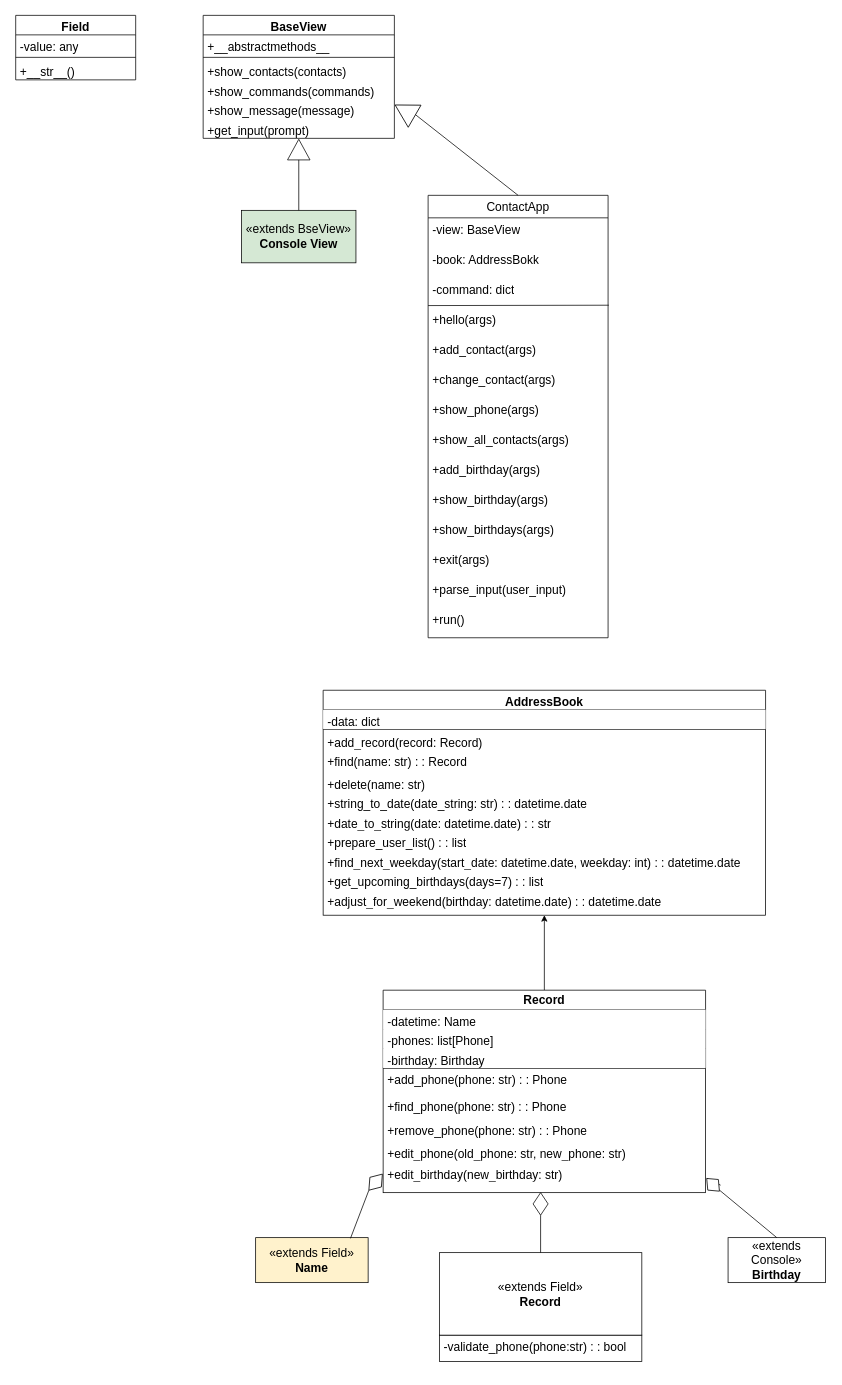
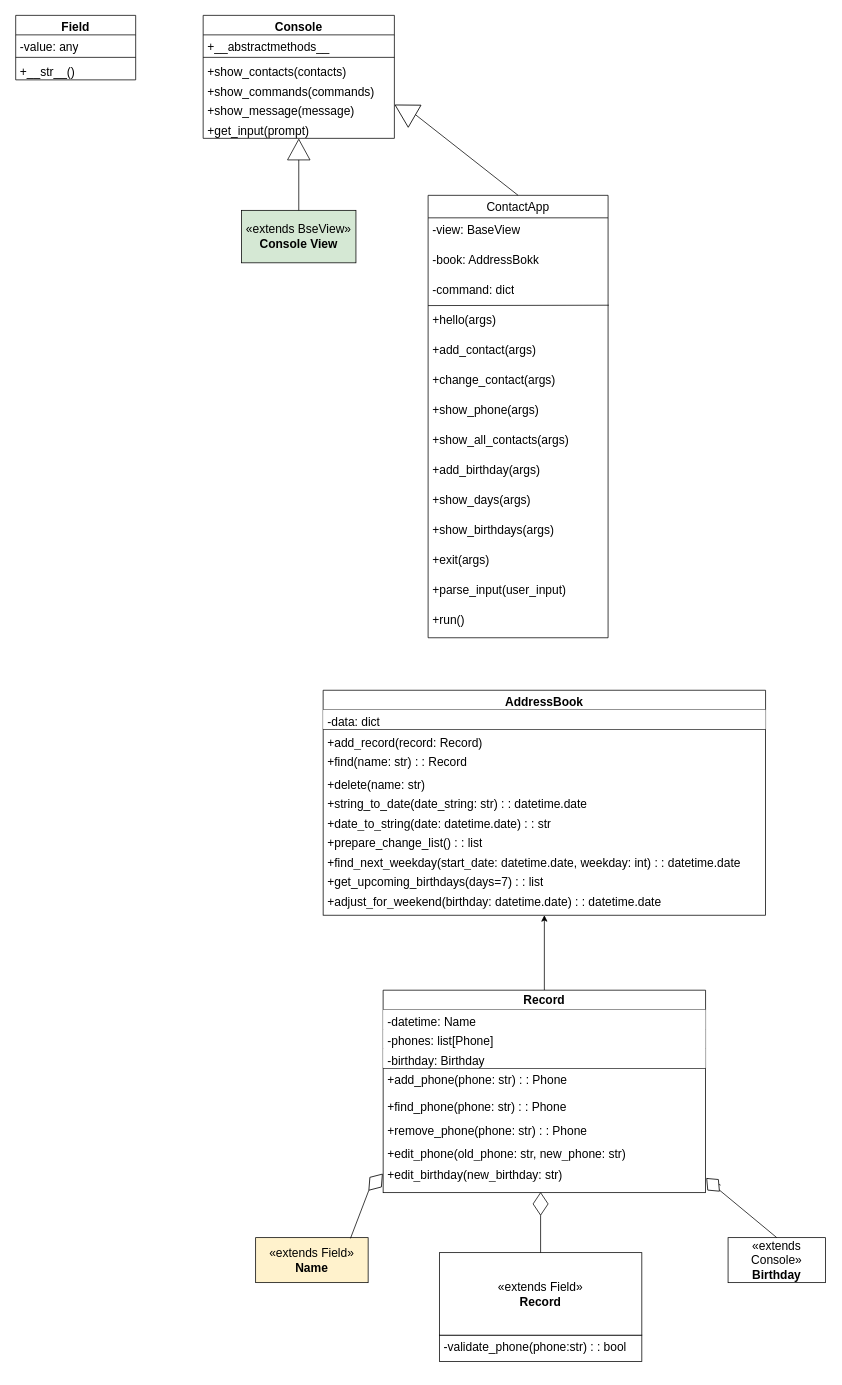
node "BaseView": label "BaseView" -> "Console"
node "+show_birthday(args)": label "+show_birthday(args)" -> "+show_days(args)"
node "+prepare_user_list() : : list": label "+prepare_user_list() : : list" -> "+prepare_change_list() : : list"
